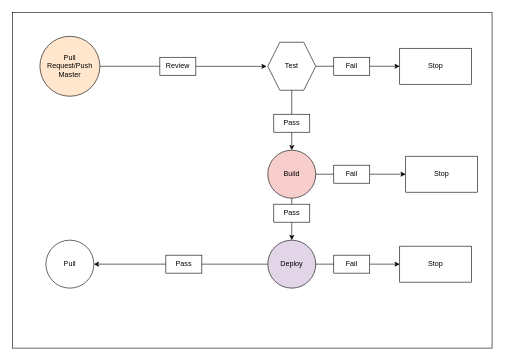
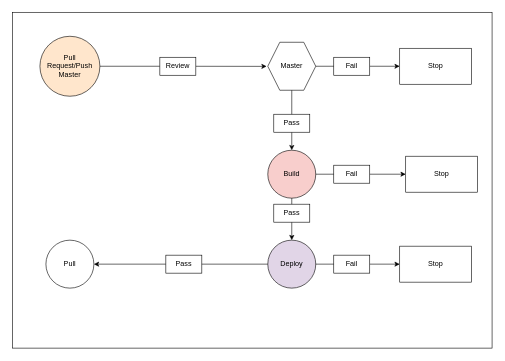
node "Test": label "Test" -> "Master"
